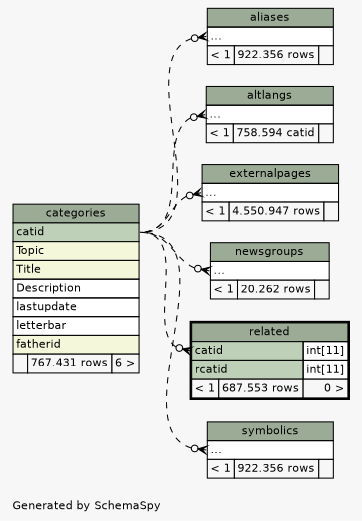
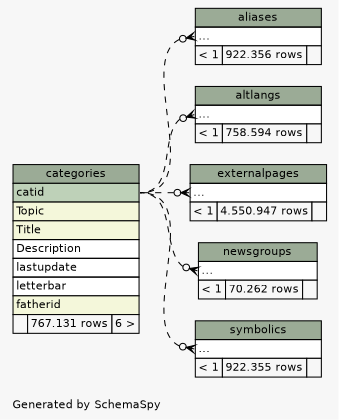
node "altlangs": text "758.594 catid" -> "758.594 rows"
node "newsgroups": text "20.262 rows" -> "70.262 rows"
node "related": removed
node "categories": text "767.431 rows" -> "767.131 rows"
node "symbolics": text "922.356 rows" -> "922.355 rows"
